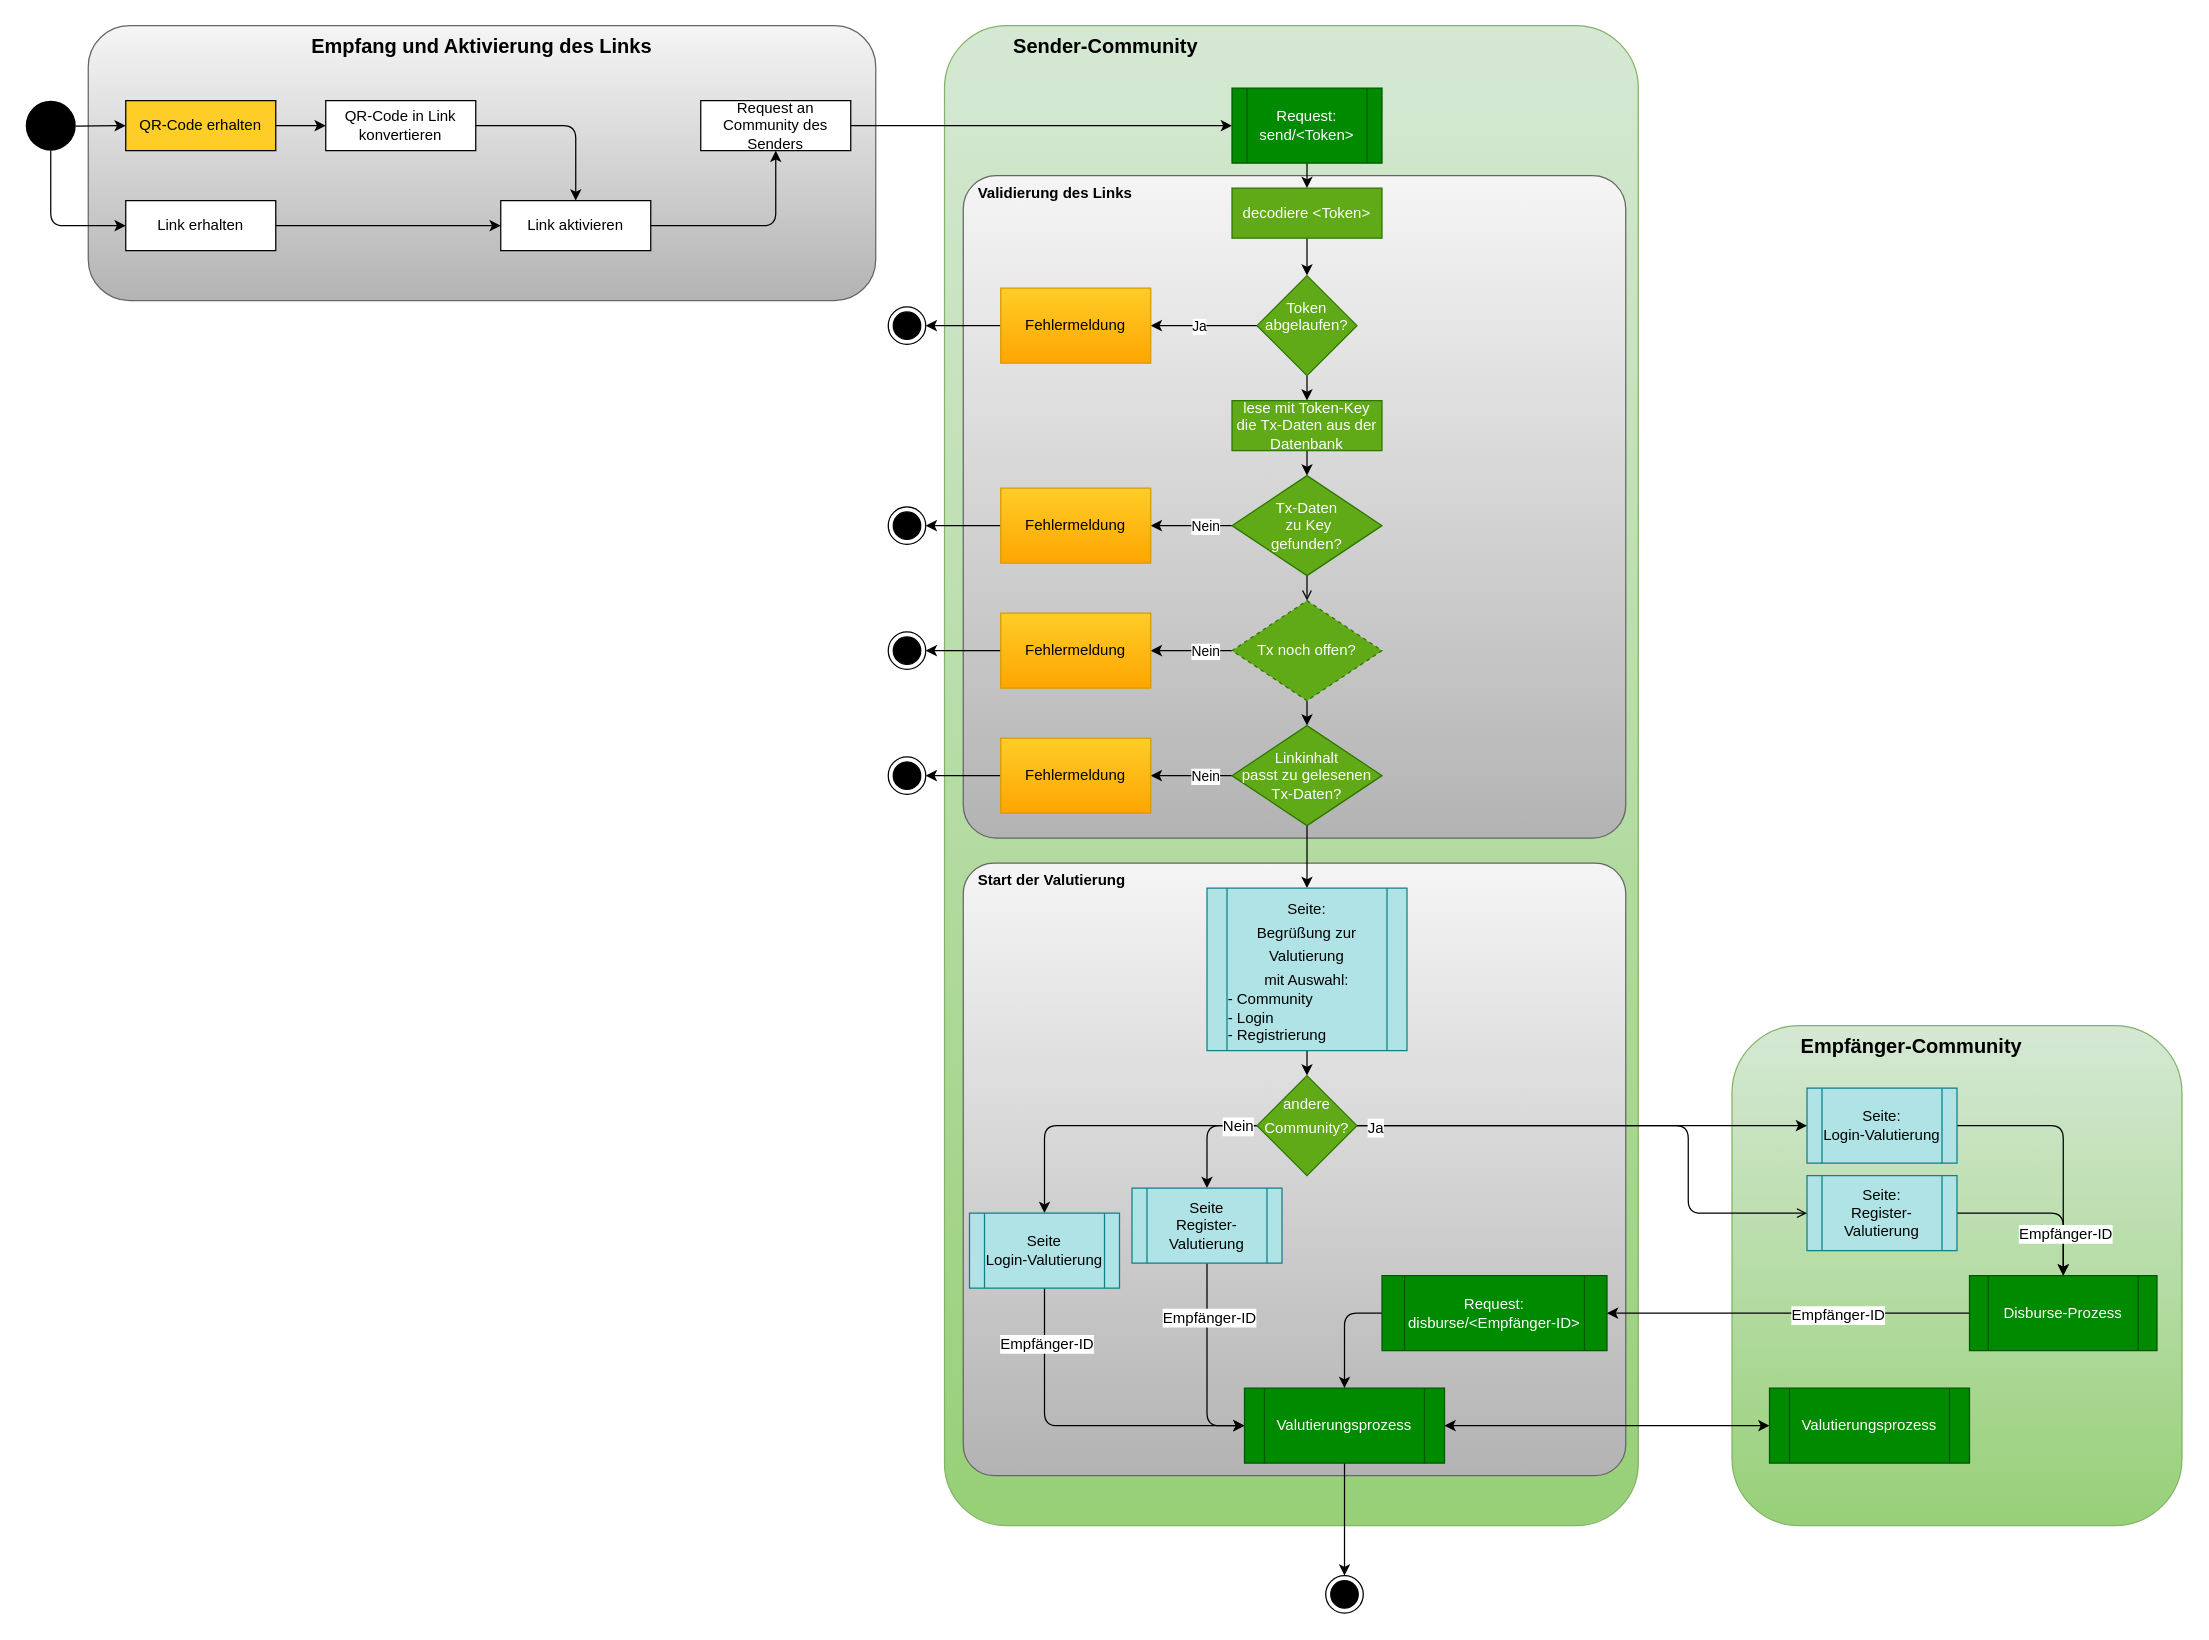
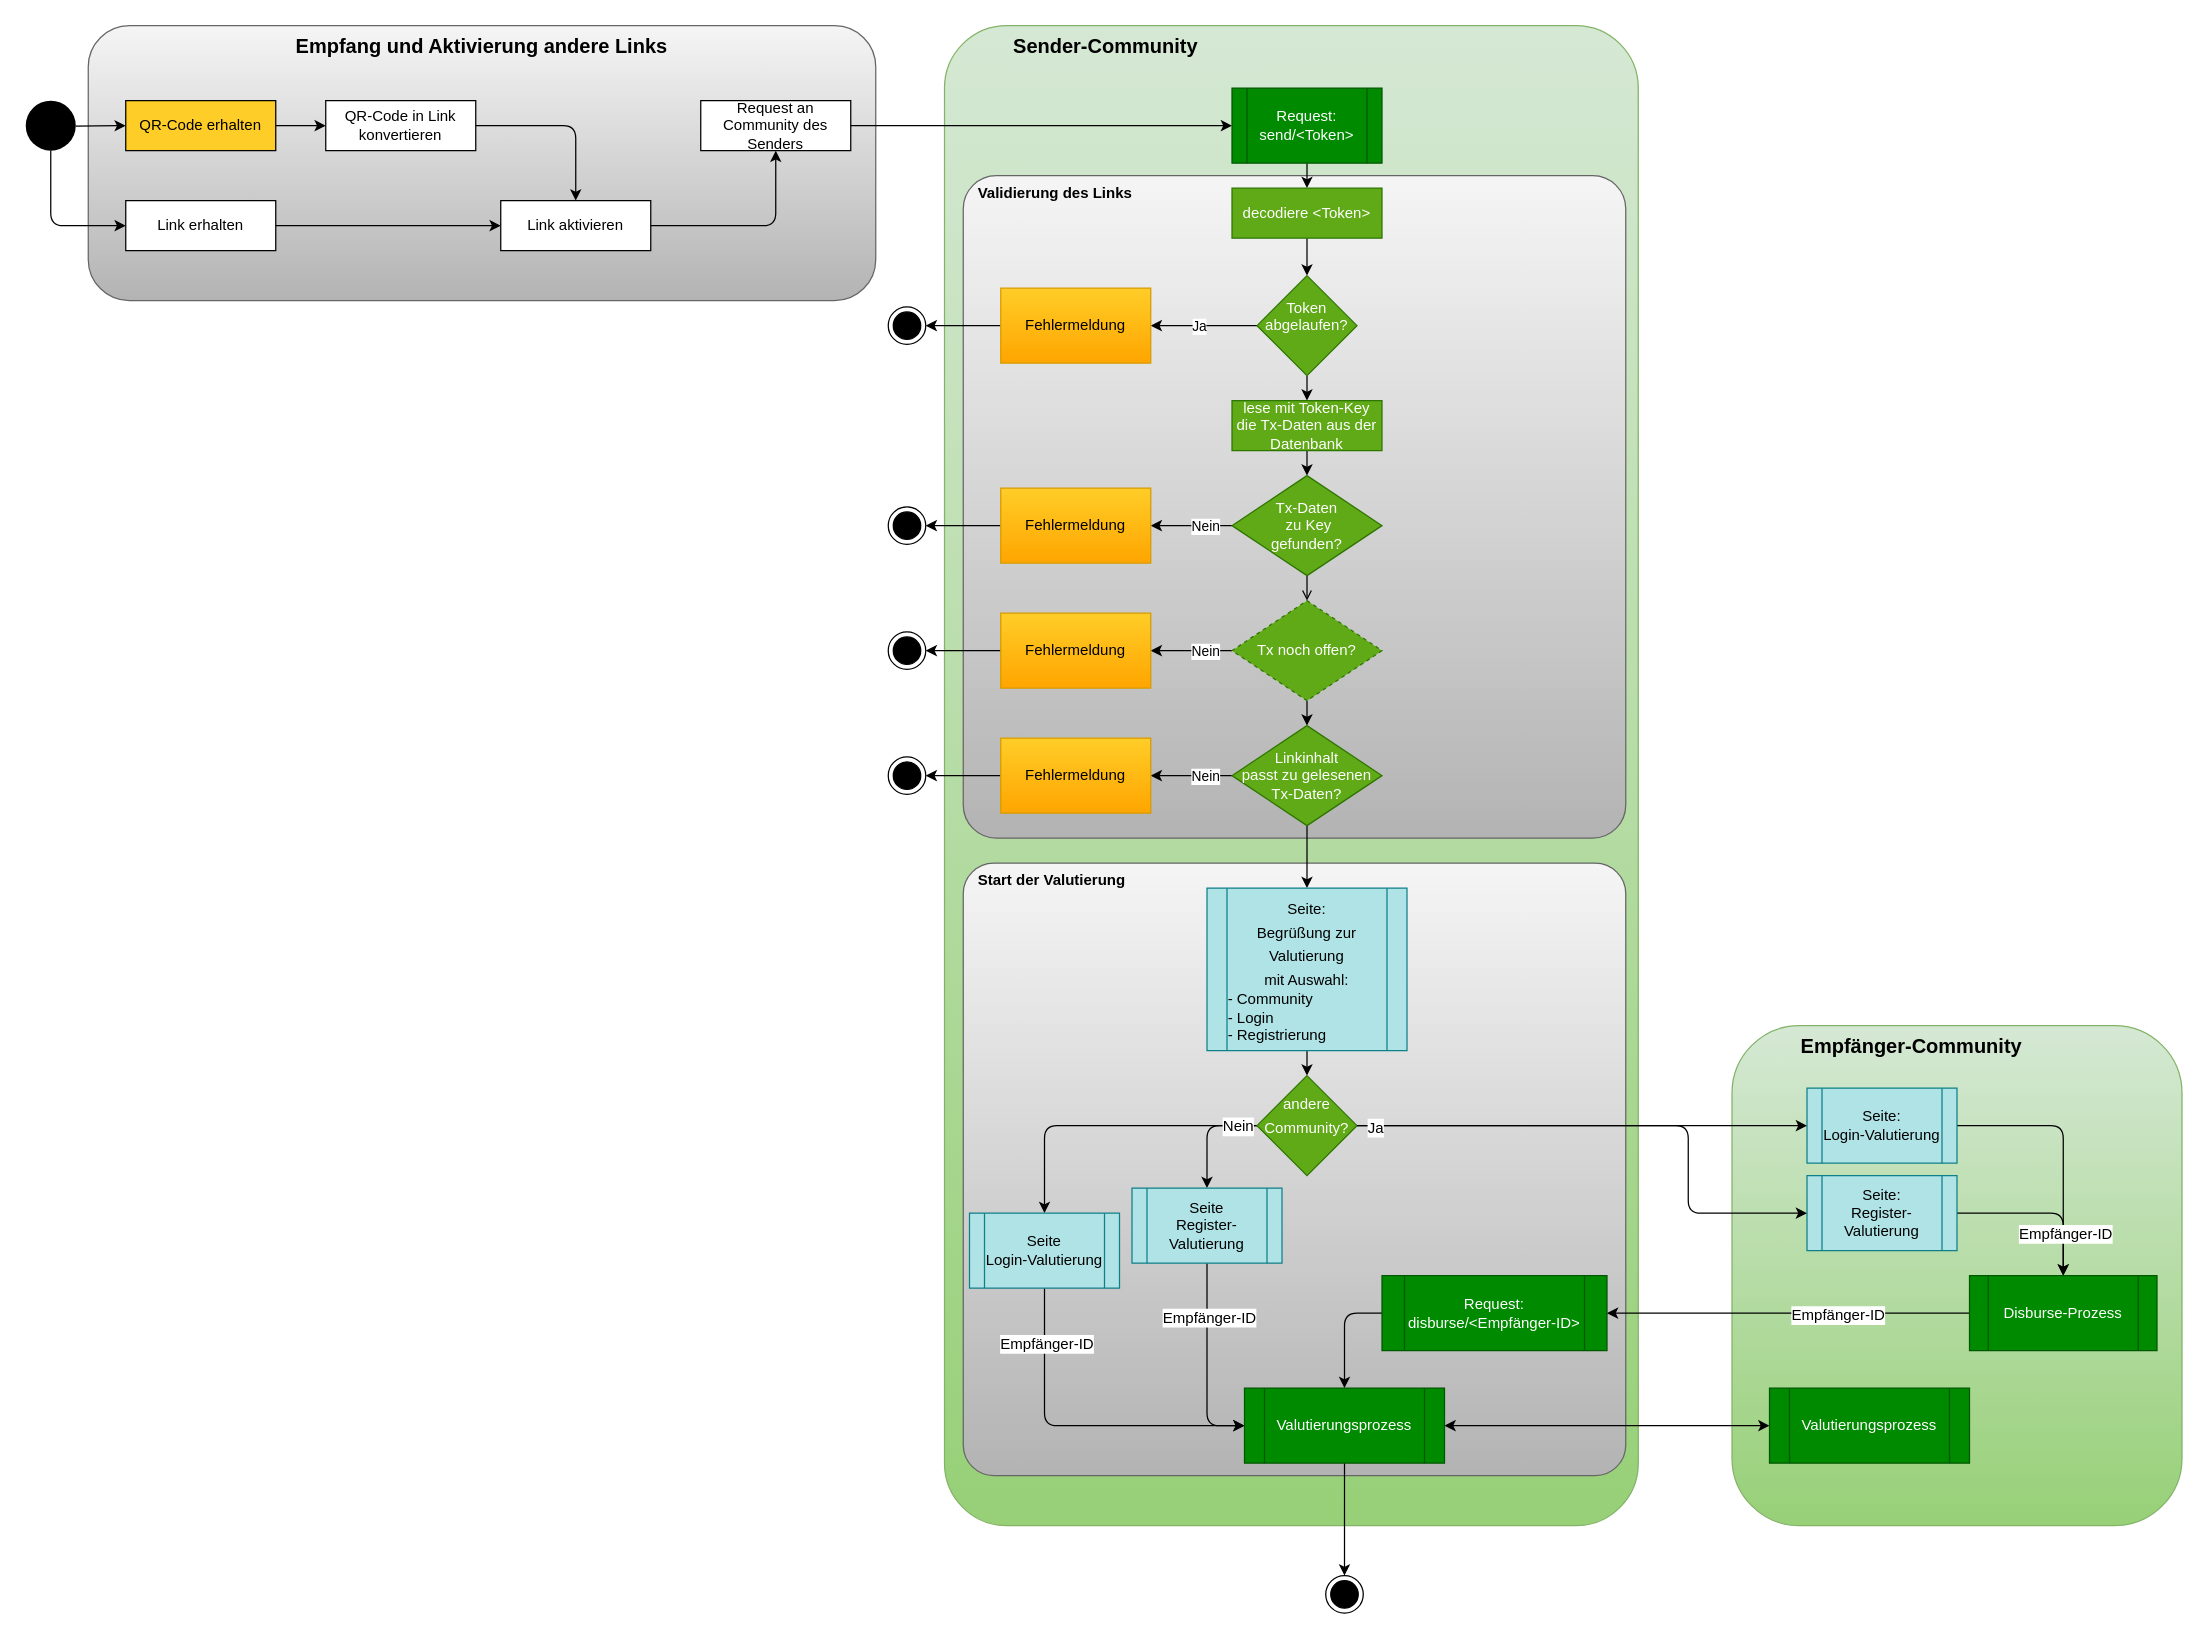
node "Empfang und Aktivierung des Links": label "Empfang und Aktivierung des Links" -> "Empfang und Aktivierung andere Links"
edge "andere Community?" -> "Seite: Register-Valutierung": arrowhead open -> classic
